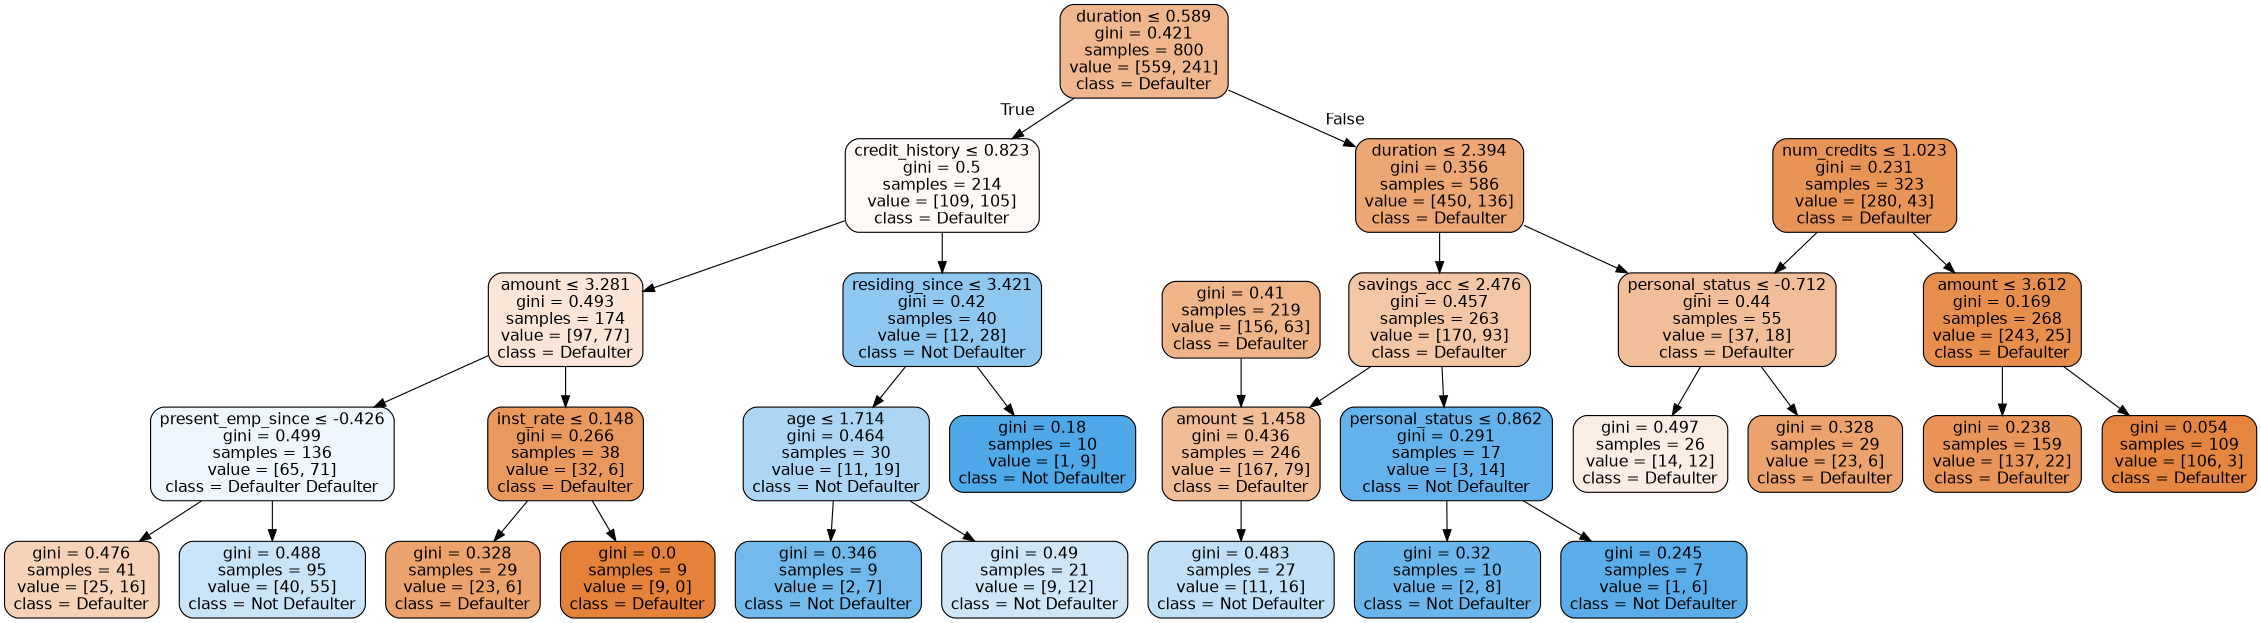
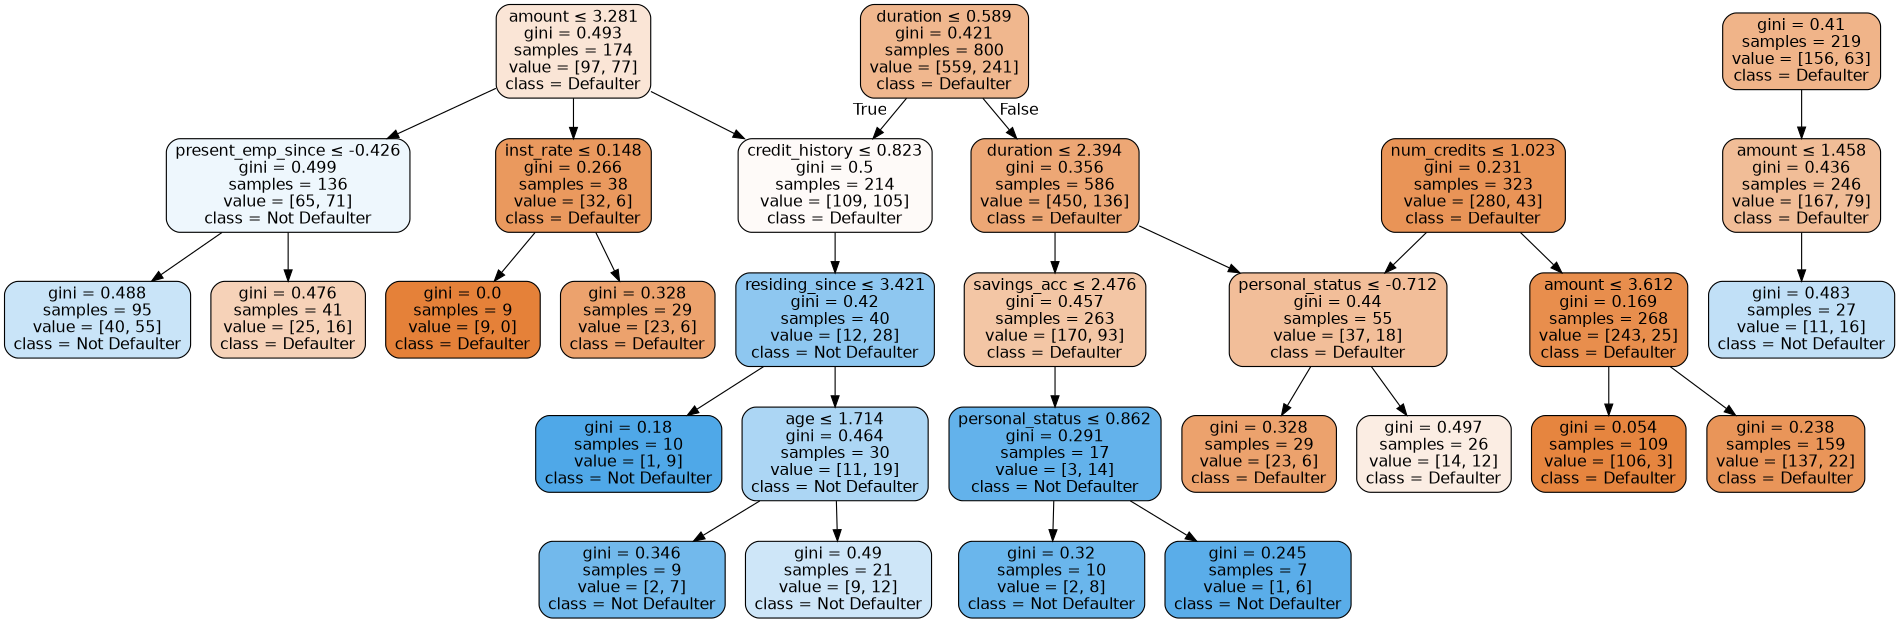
edge "credit_history ≤ 0.823" -> "amount ≤ 3.281": reversed
edge "savings_acc ≤ 2.476" -> "amount ≤ 1.458": removed
node "present_emp_since ≤ -0.426": text "class = Defaulter Defaulter" -> "class = Not Defaulter"
